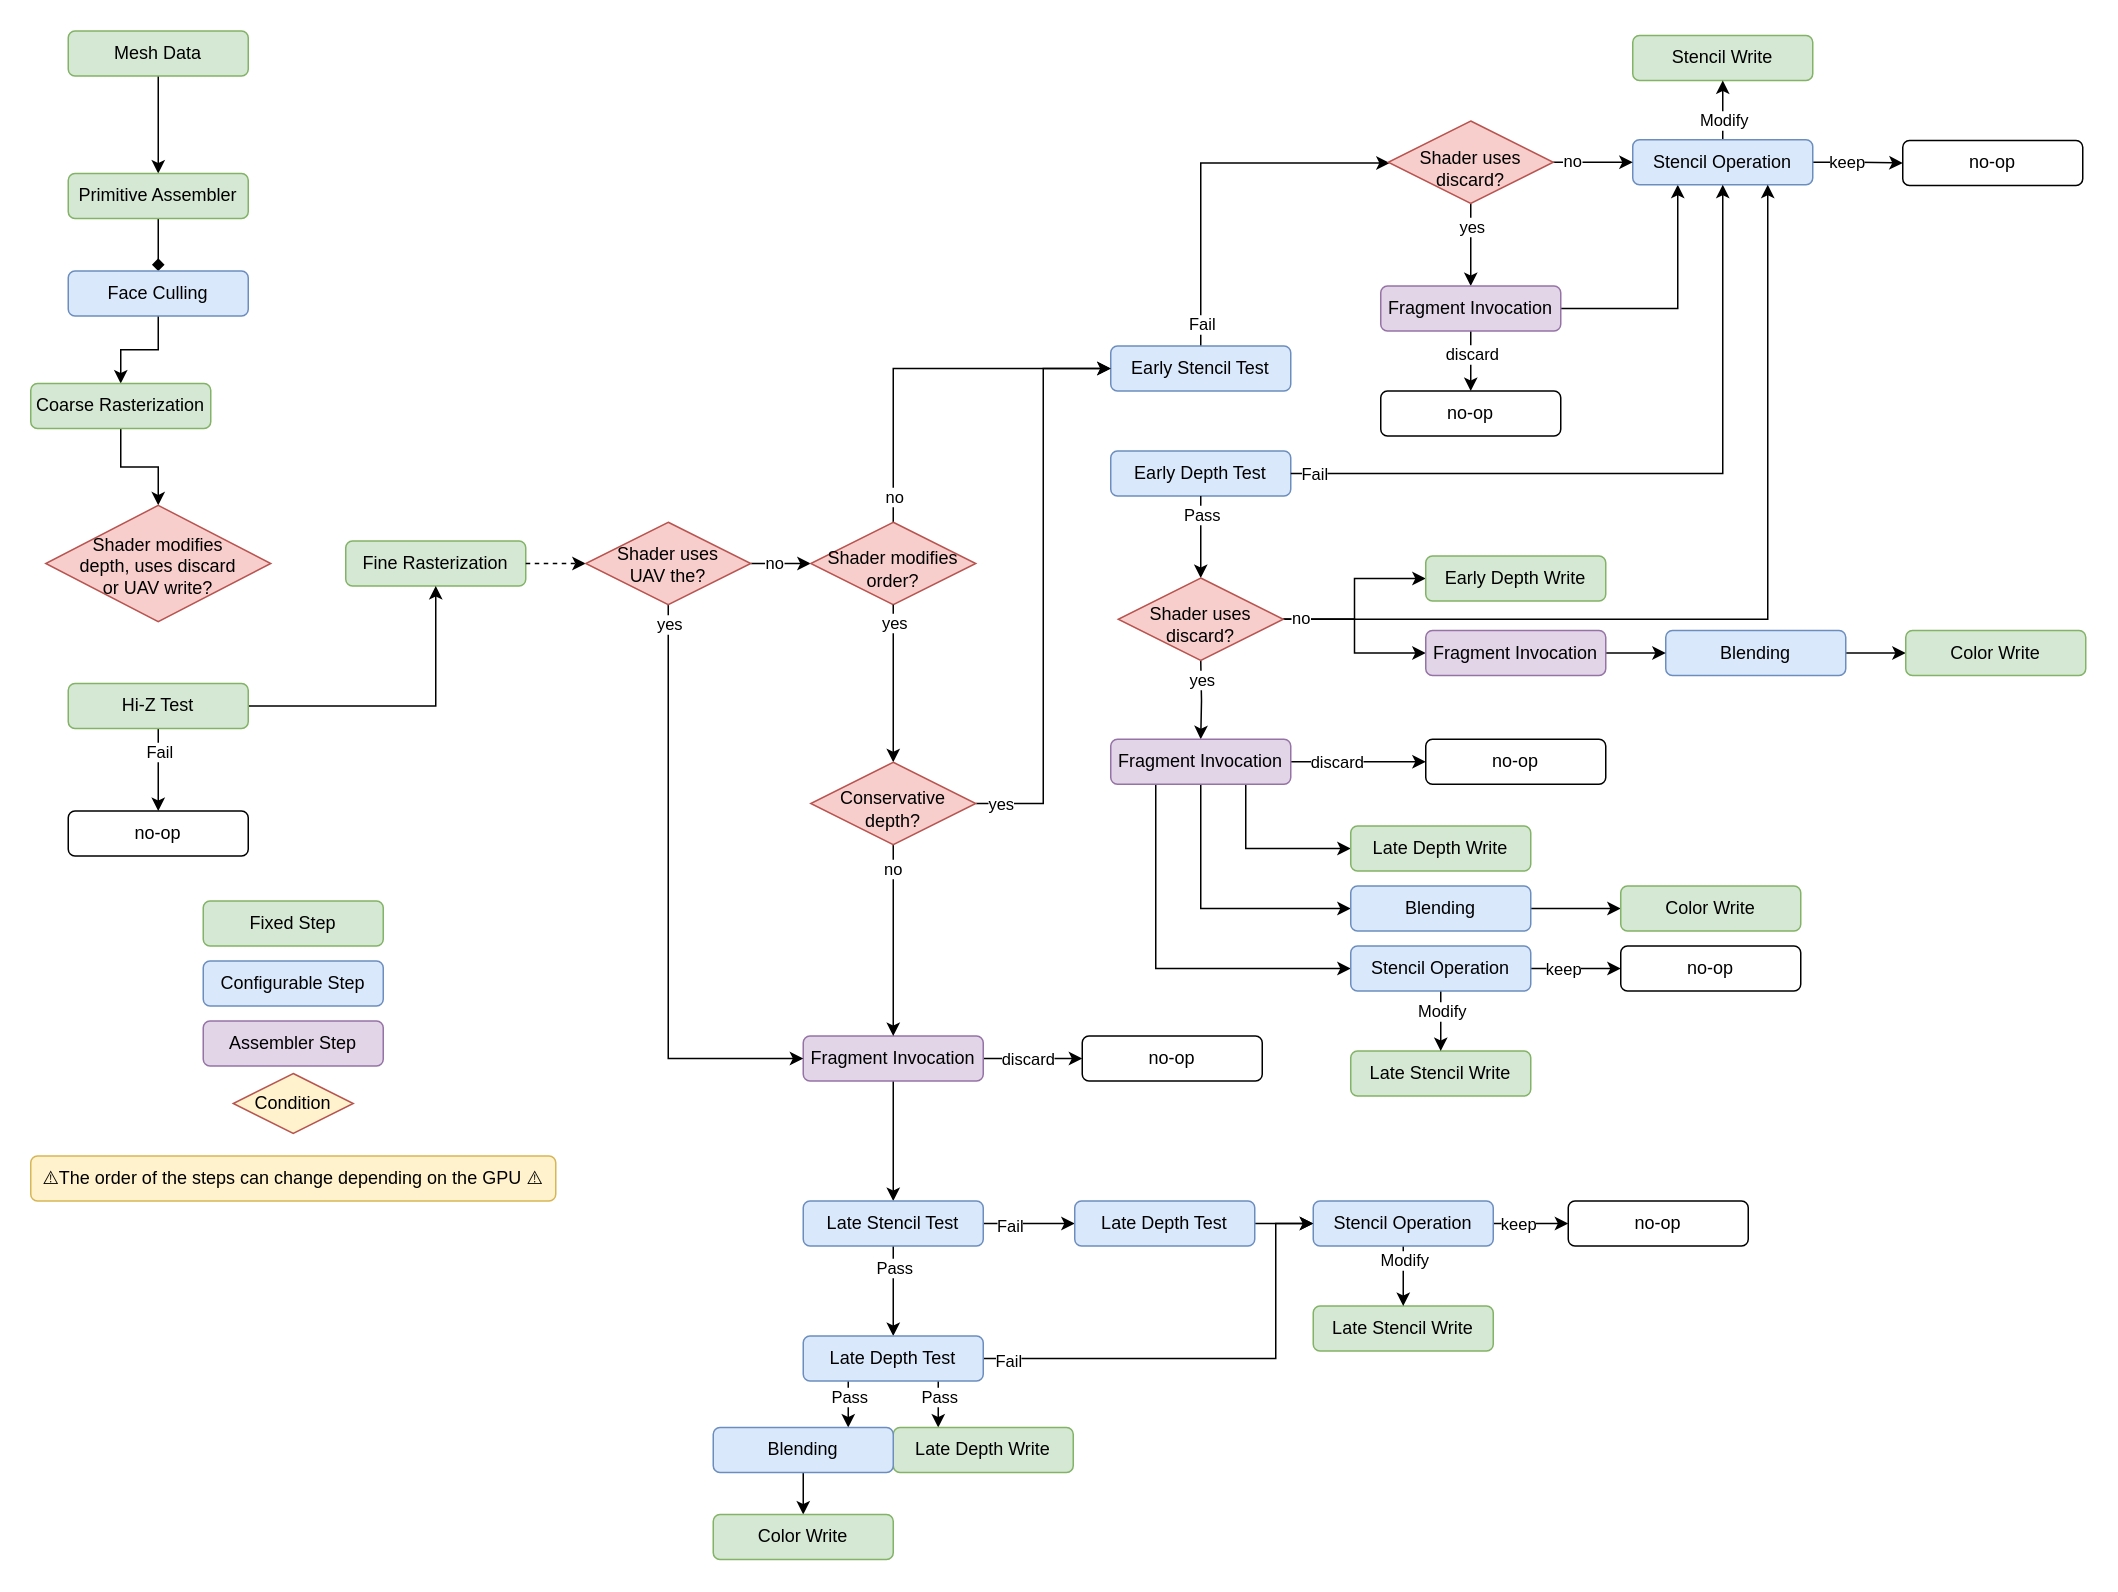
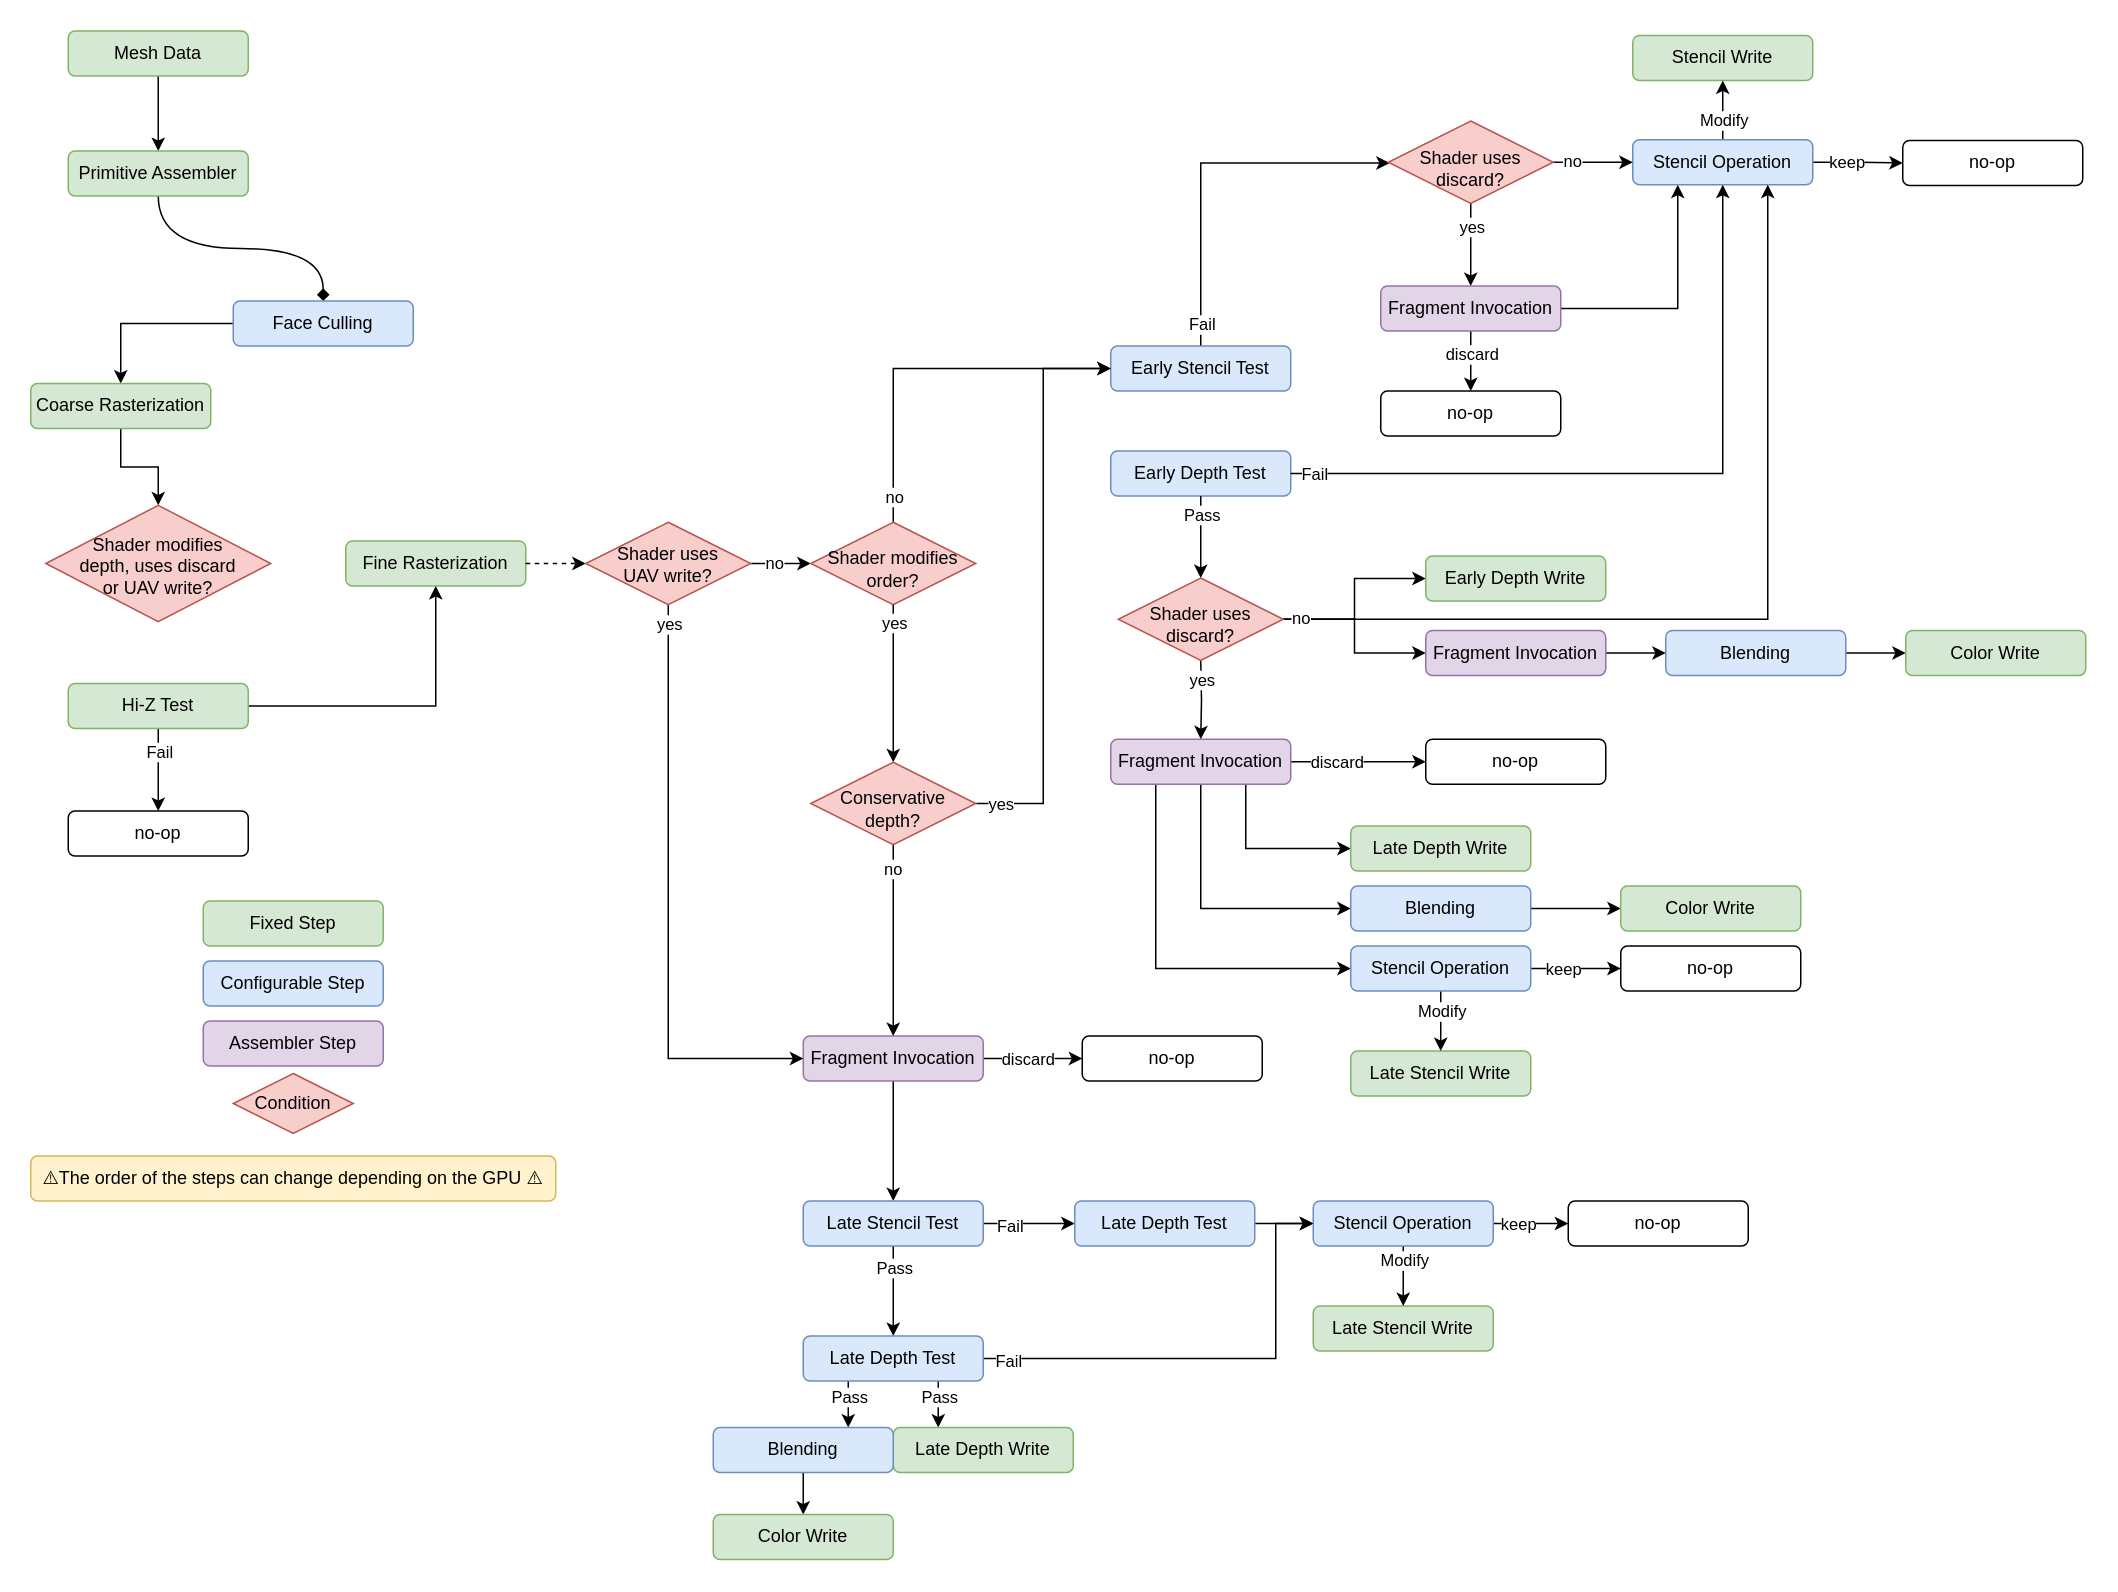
node "Primitive Assembler": moved (158, 196) -> (158, 173)
node "Face Culling": moved (158, 293) -> (323, 323)
node "Shader uses UAV the?": label "Shader uses UAV the?" -> "Shader uses UAV write?"
node "Condition": fillcolor #fff2cc -> #f8cecc
